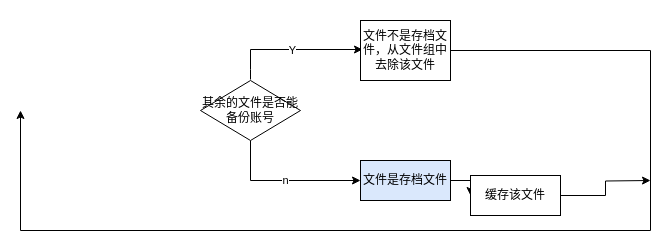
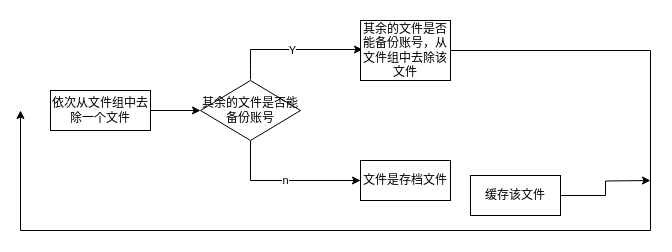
node "文件不是存档文件，从文件组中去除该文件": label "文件不是存档文件，从文件组中去除该文件" -> "其余的文件是否能备份账号，从文件组中去除该文件"
node "依次从文件组中去除一个文件": added
edge "依次从文件组中去除一个文件" -> "其余的文件是否能备份账号": added
node "文件是存档文件": fillcolor #dae8fc -> #ffffff
edge "文件是存档文件" -> "缓存该文件": removed
